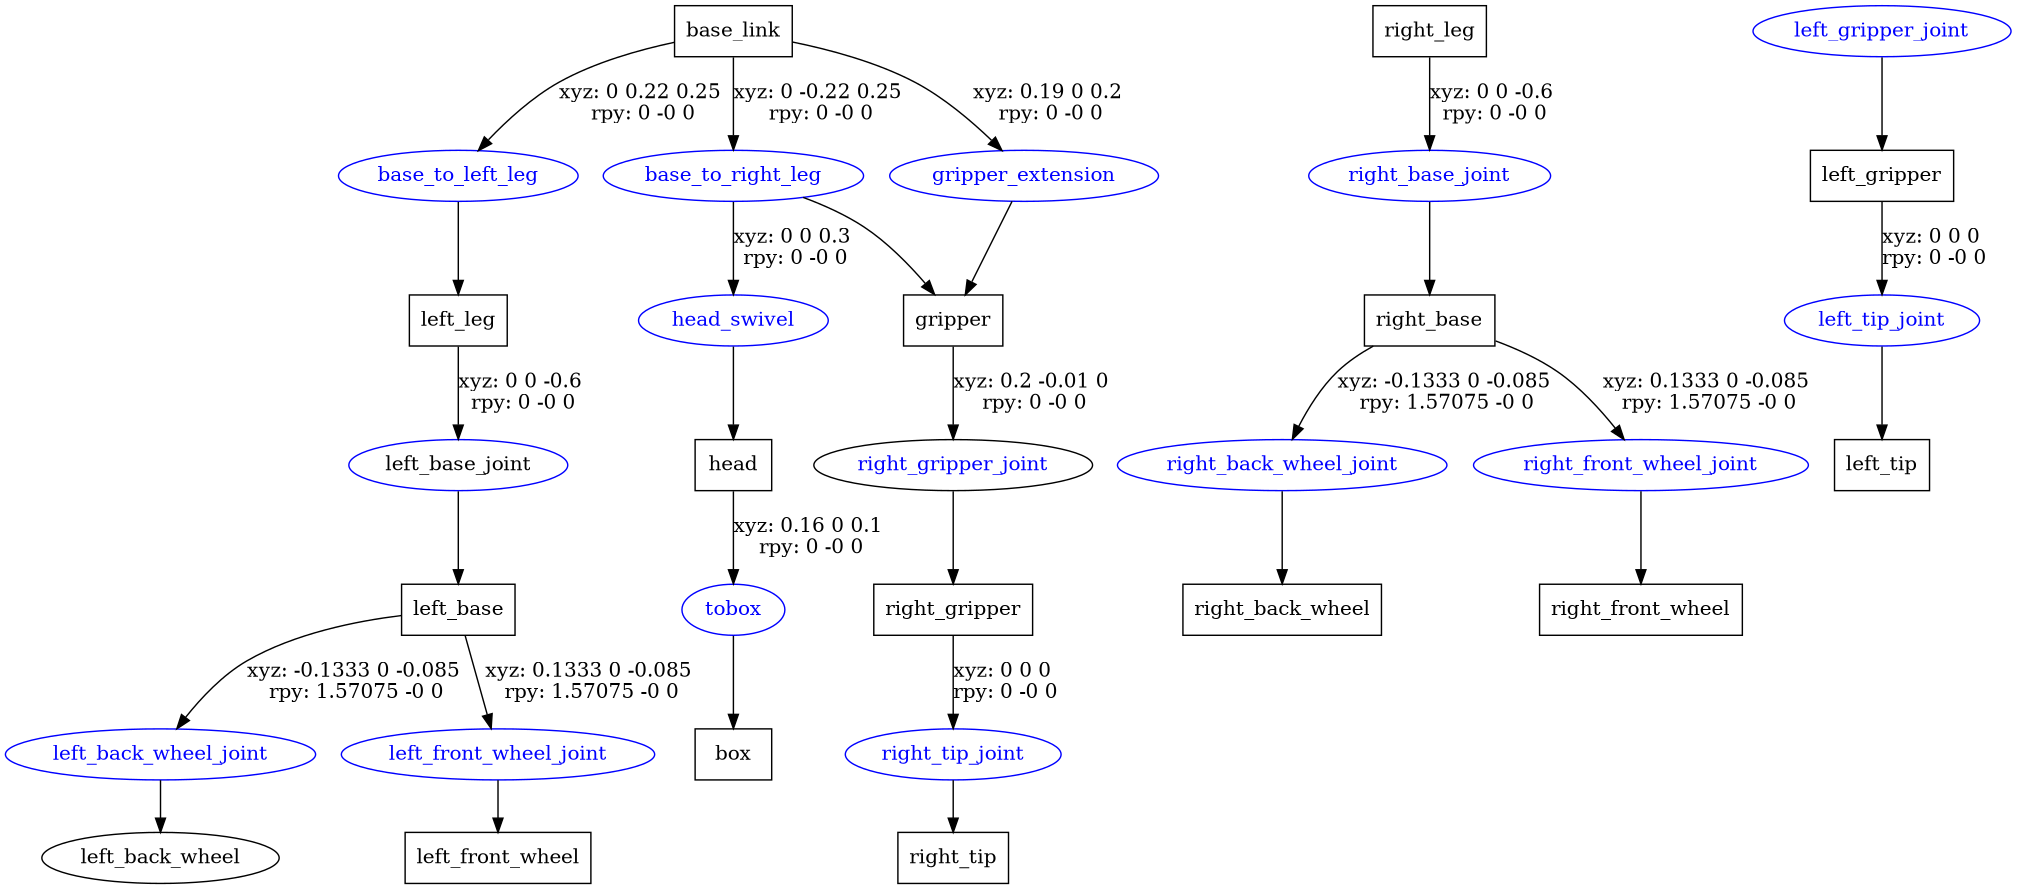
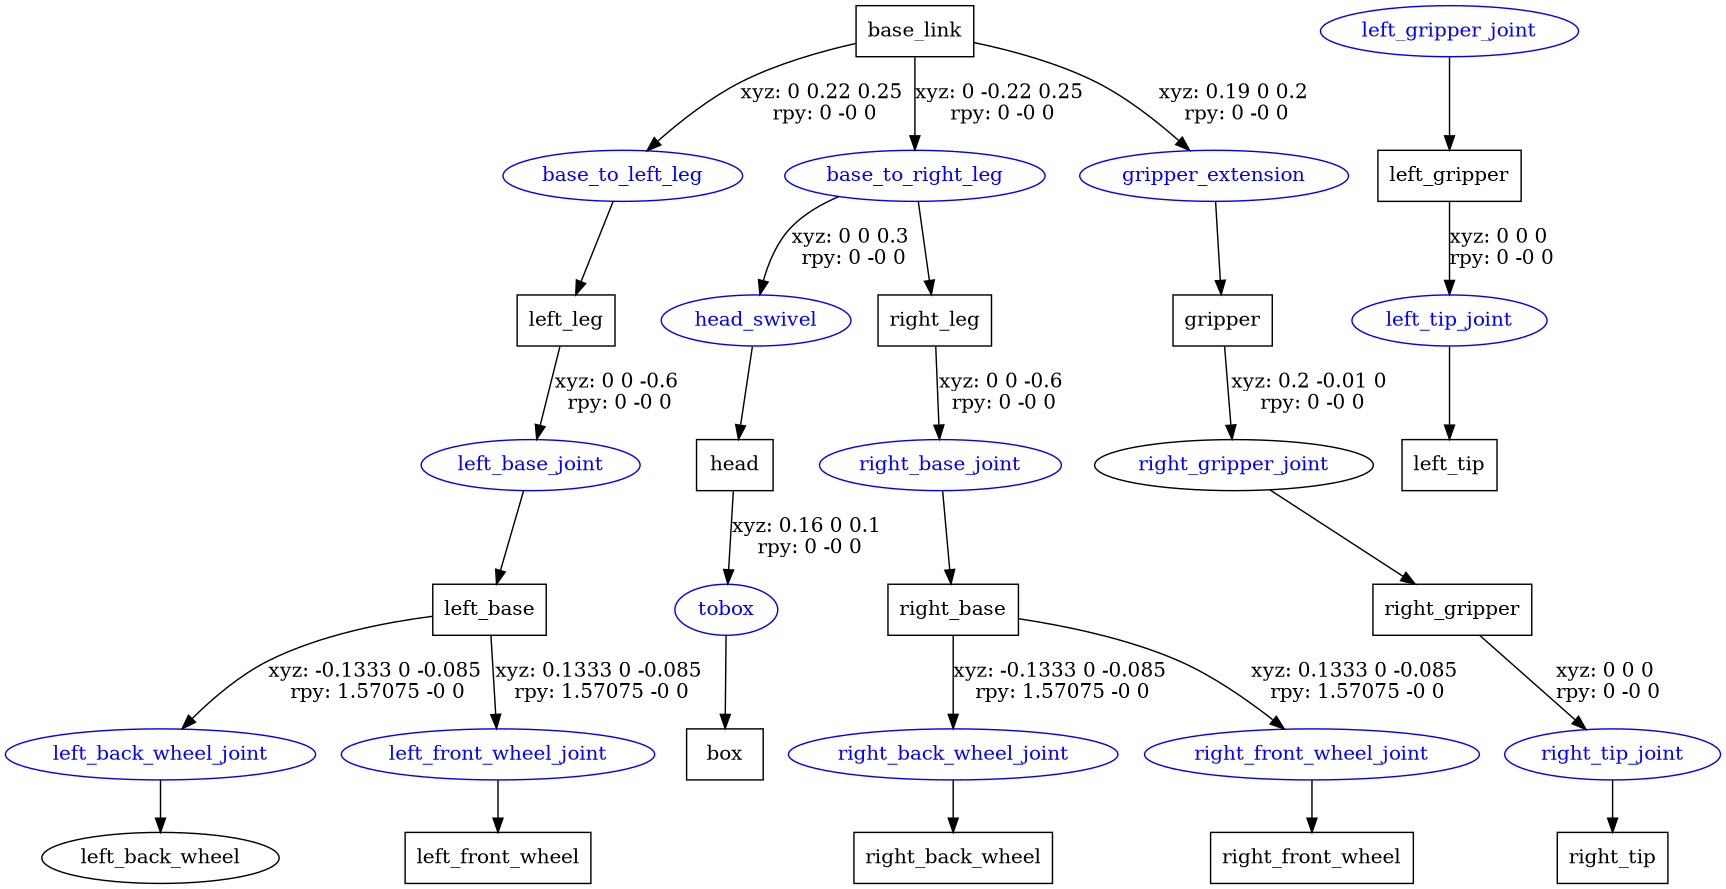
edge "base_to_right_leg" -> "gripper": now "base_to_right_leg" -> "right_leg"
node "left_base_joint": fontcolor black -> blue
